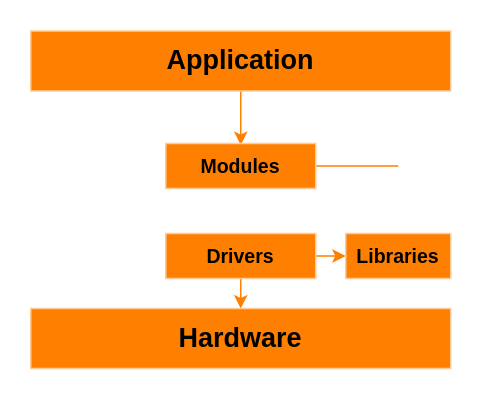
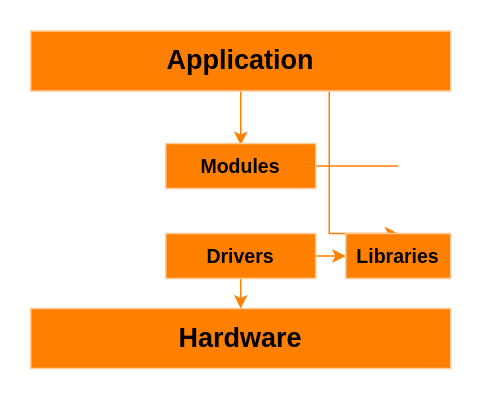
edge "Application" -> "Libraries": added
